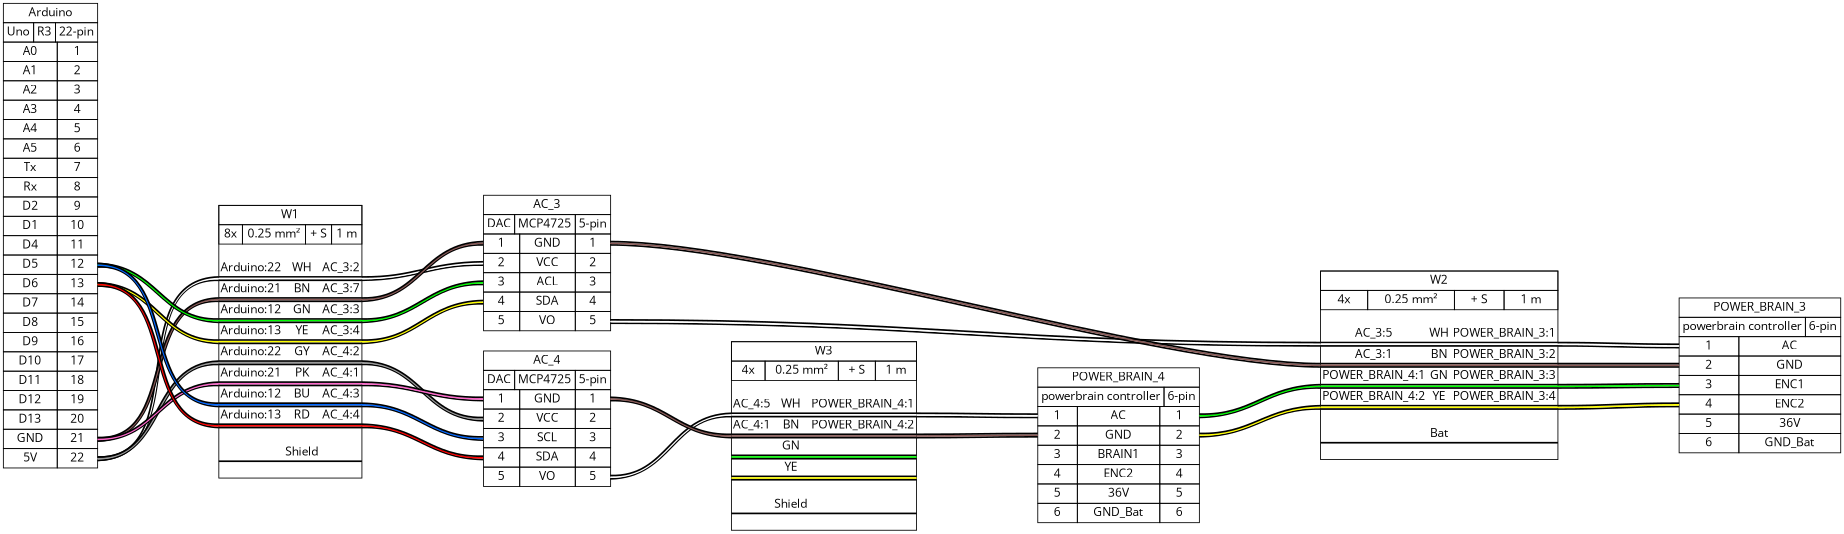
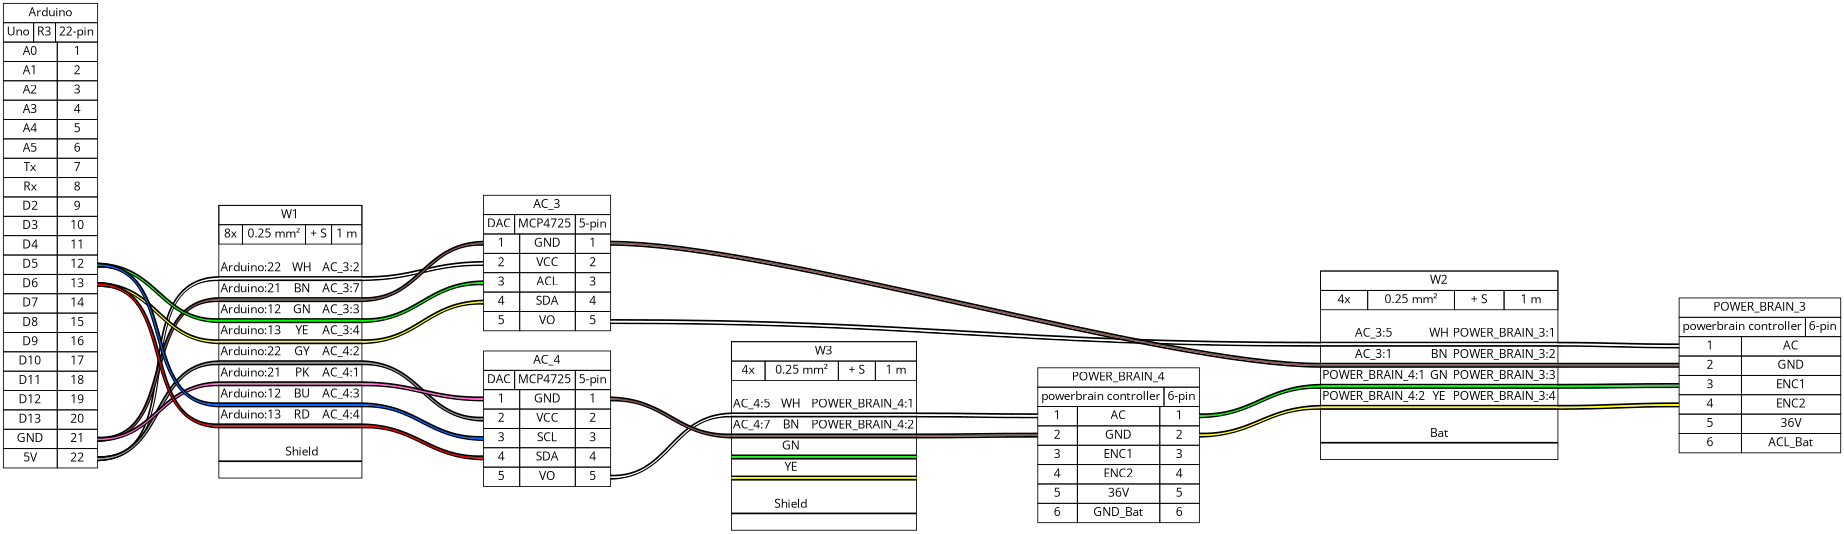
node "Arduino": text "D1" -> "D3"
node "W3": text "AC_4:1" -> "AC_4:7"
node "POWER_BRAIN_3": text "GND_Bat" -> "ACL_Bat"
node "POWER_BRAIN_4": text "BRAIN1" -> "ENC1"
